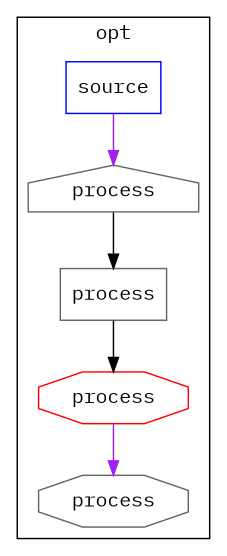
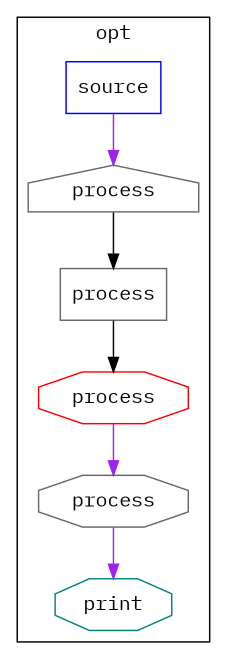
node "print": added
